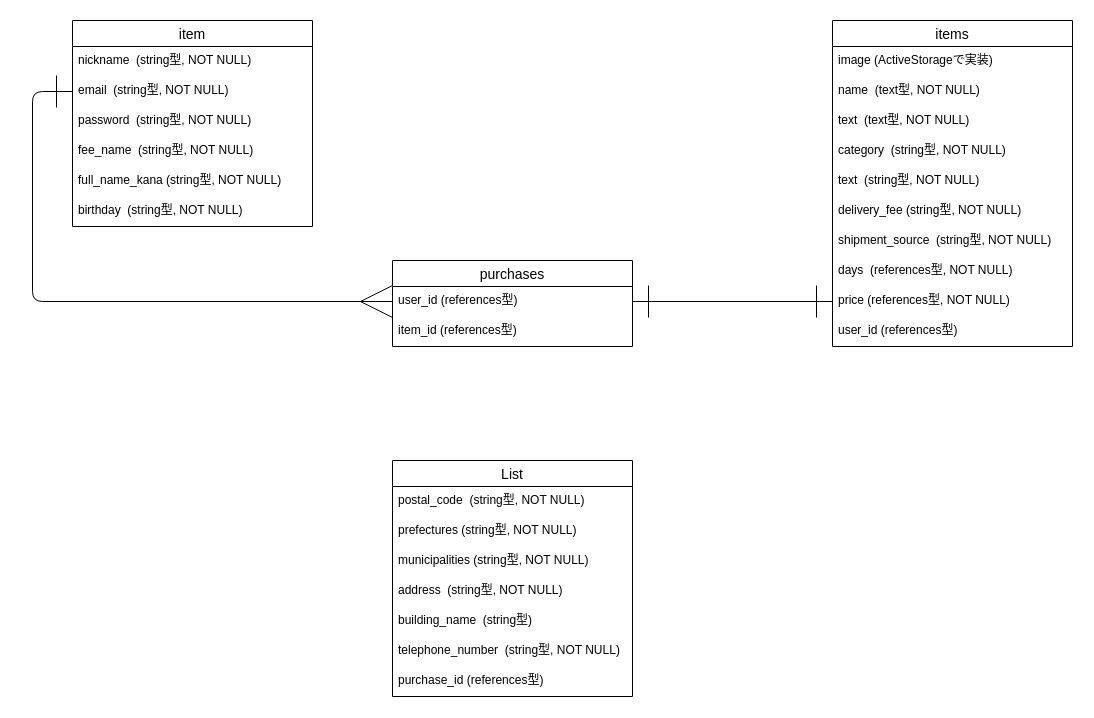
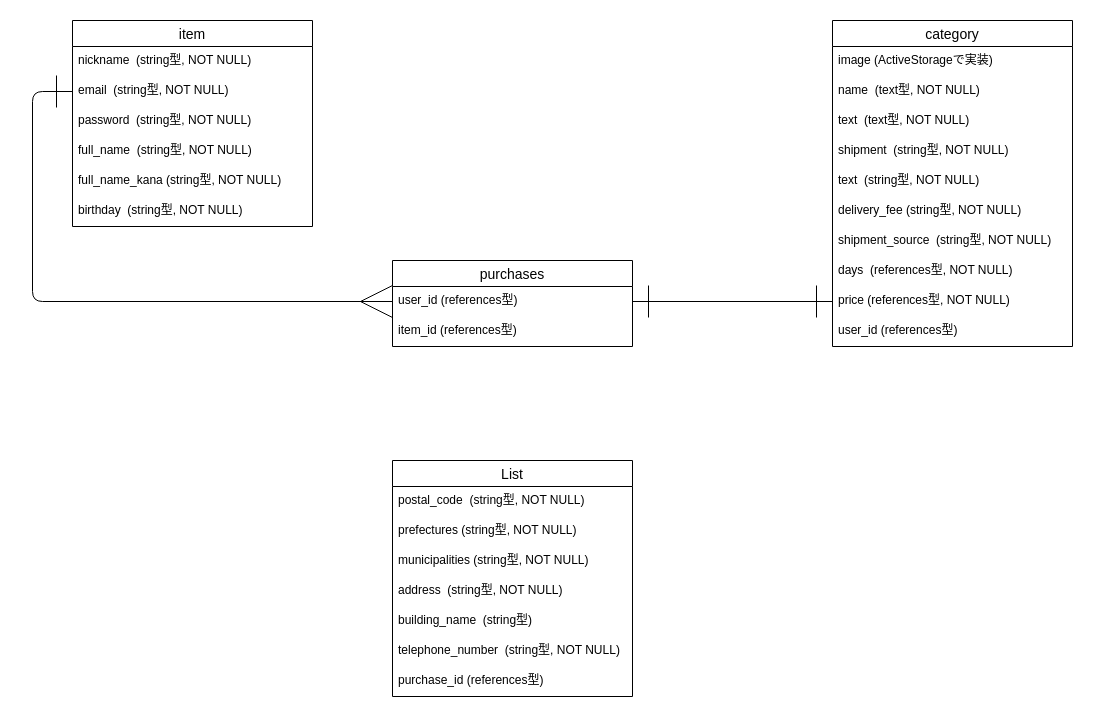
node "items": label "items" -> "category"
node "fee_name (string型, NOT NULL)": label "fee_name (string型, NOT NULL)" -> "full_name (string型, NOT NULL)"
node "category (string型, NOT NULL)": label "category (string型, NOT NULL)" -> "shipment (string型, NOT NULL)"
